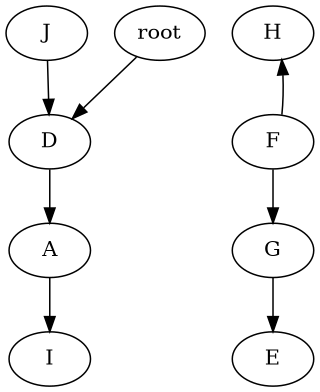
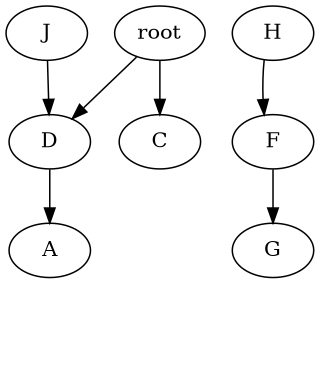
edge "F" -> "H": reversed
node "C": added
node "I": removed
node "E": removed
